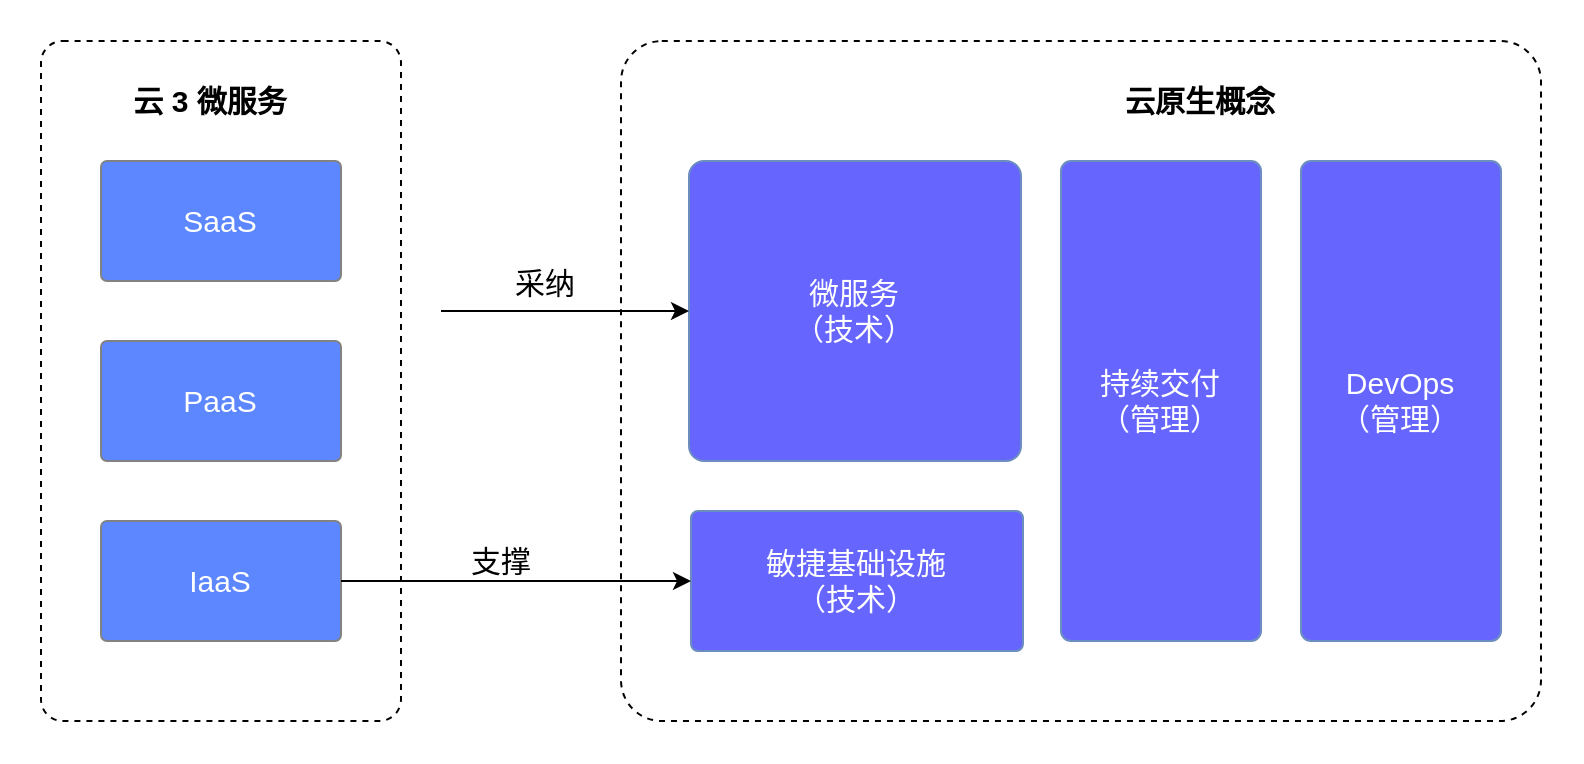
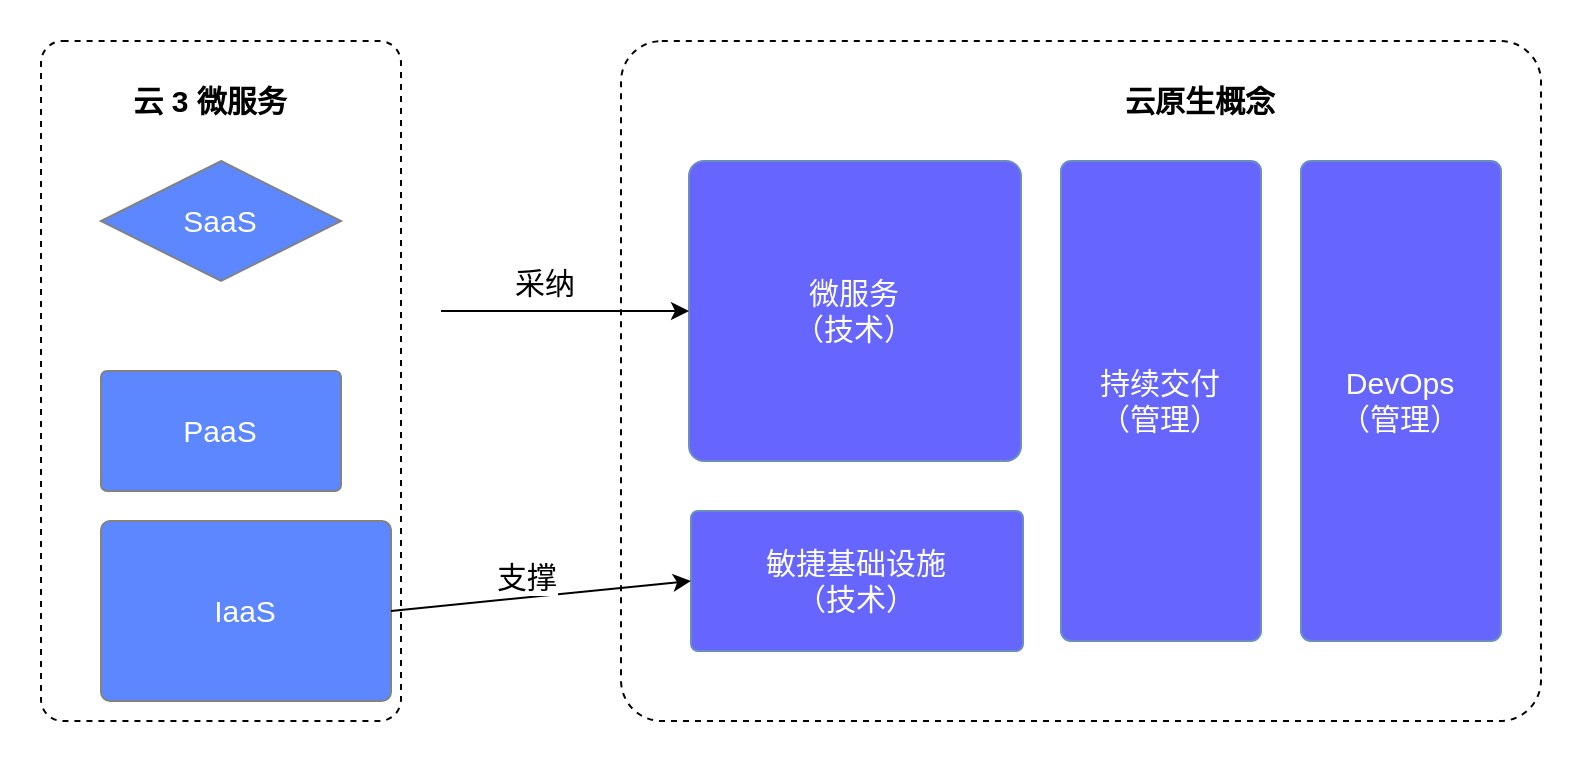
node "SaaS": shape rounded rectangle -> diamond
node "PaaS": moved (221, 401) -> (221, 431)
node "IaaS": size 240x120 -> 290x180
